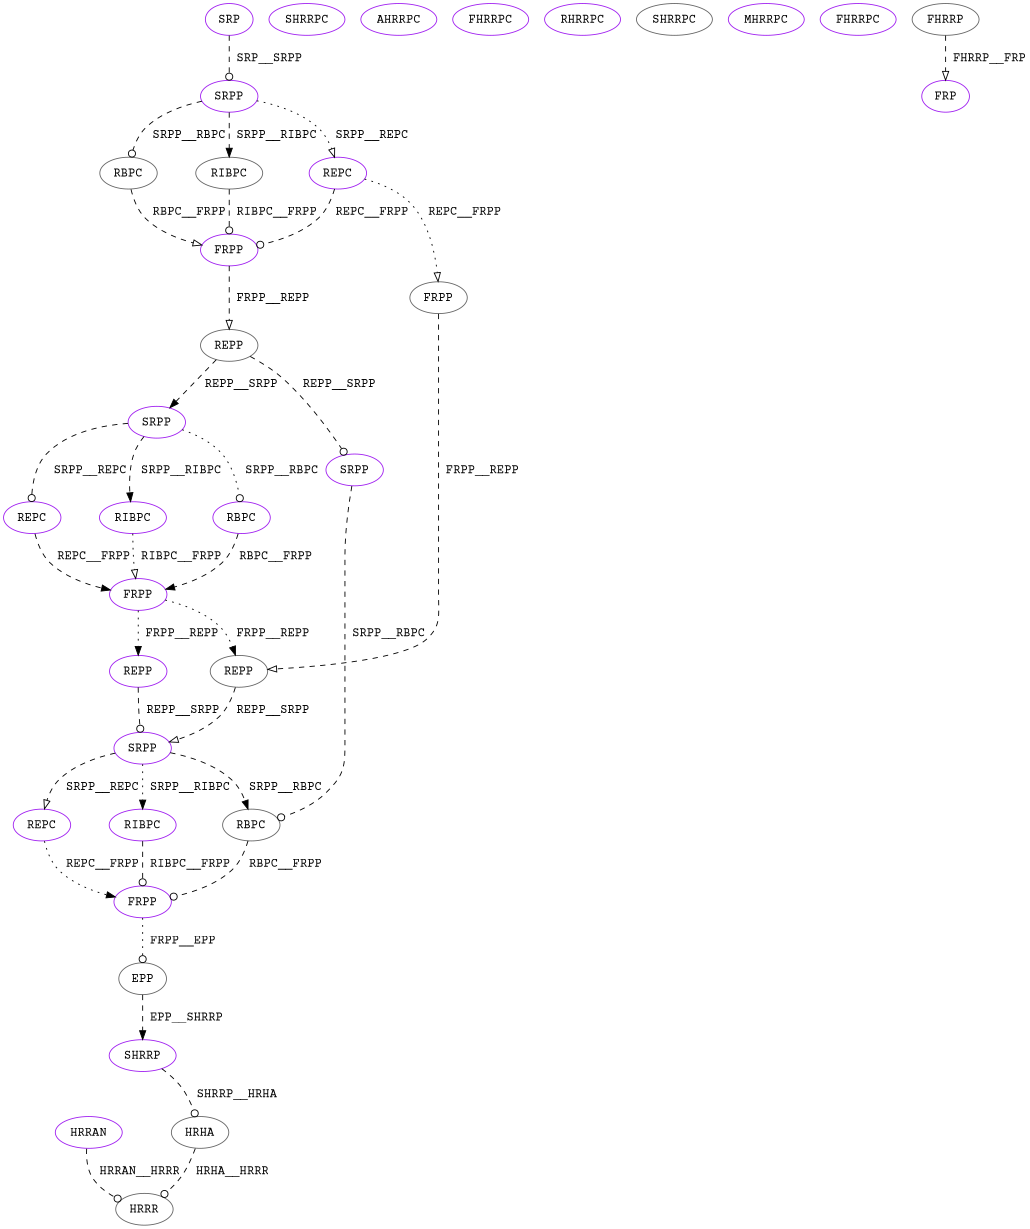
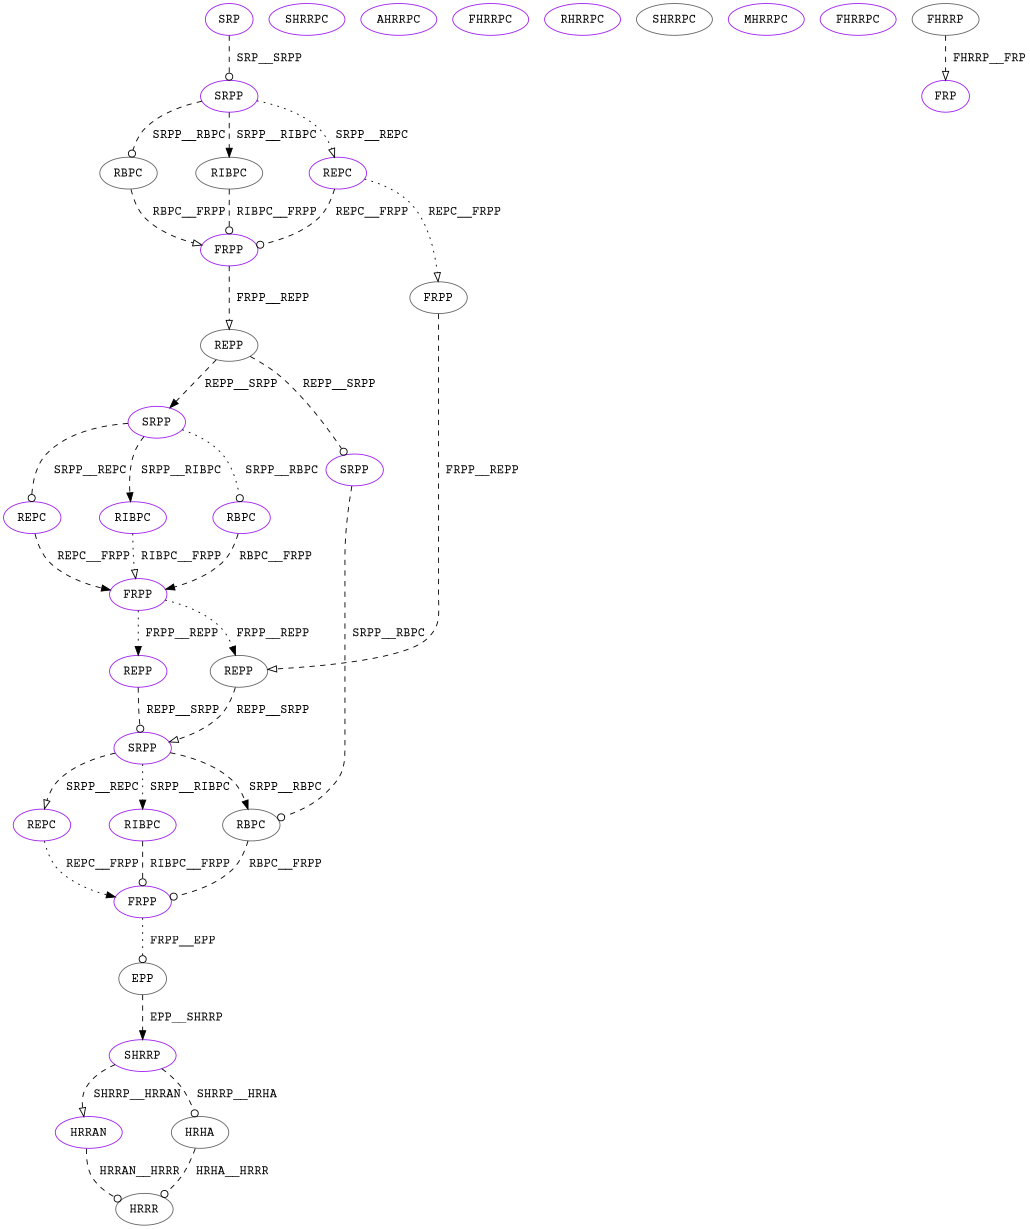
edge "SHRRP" -> "HRRAN": added, label "SHRRP__HRRAN"
